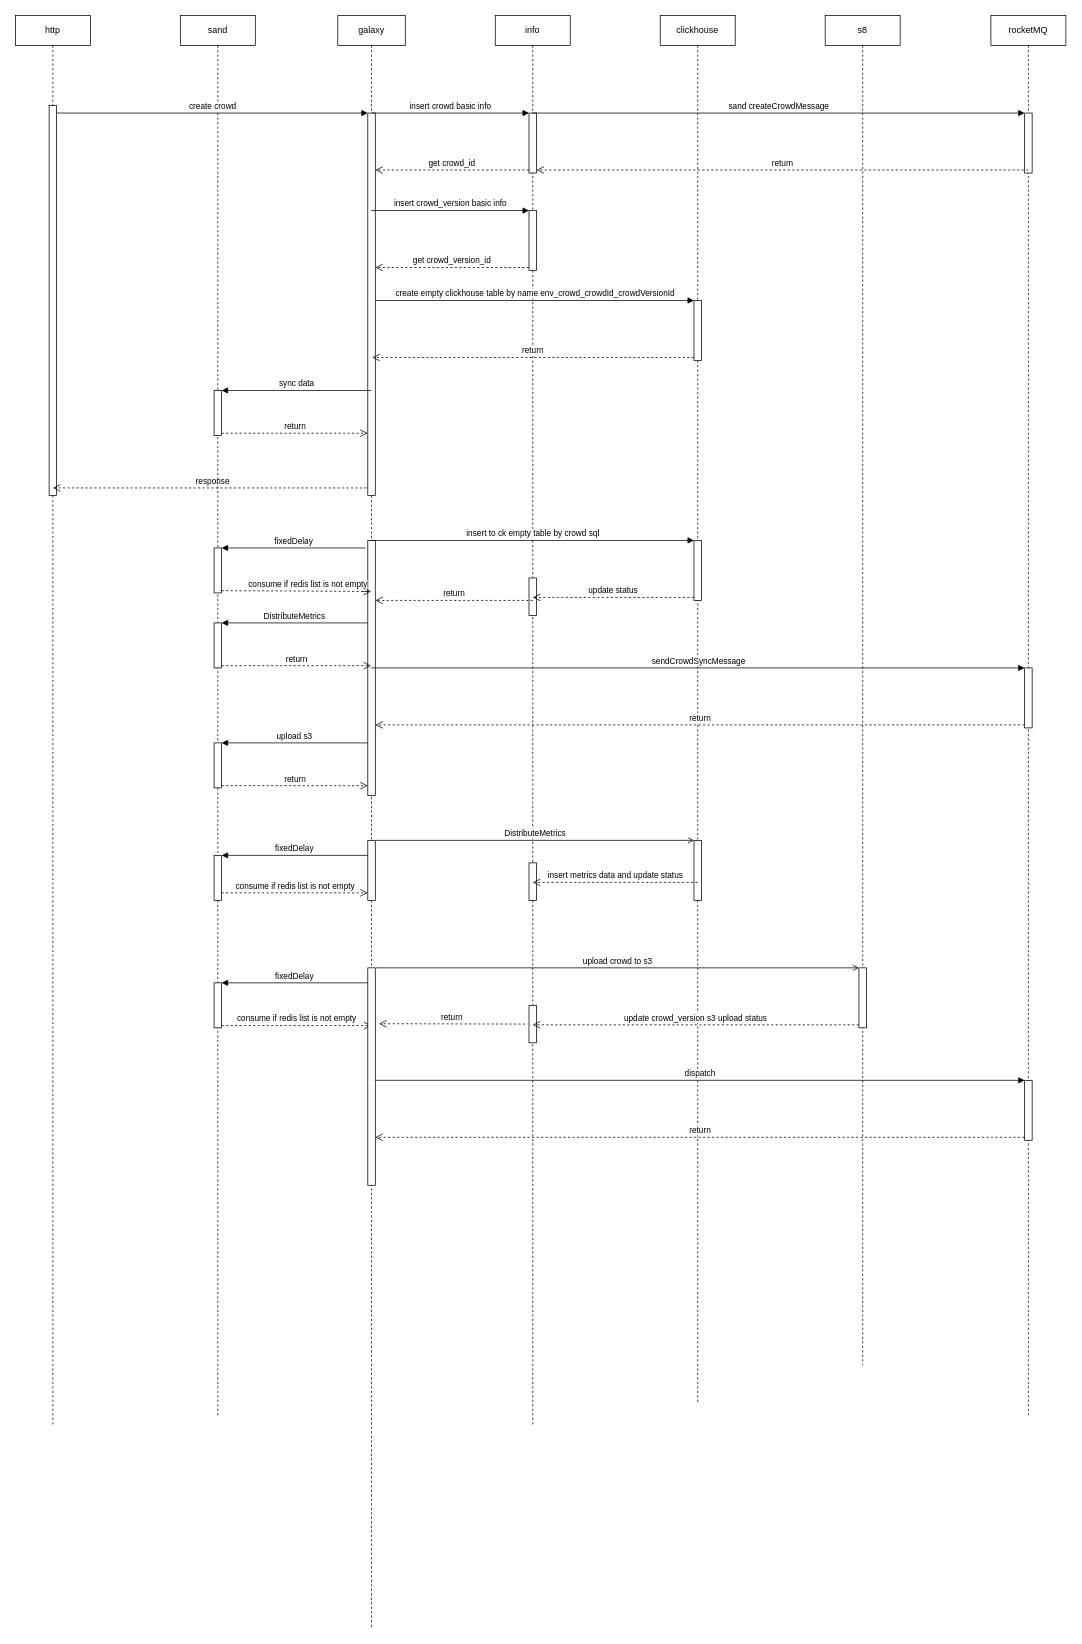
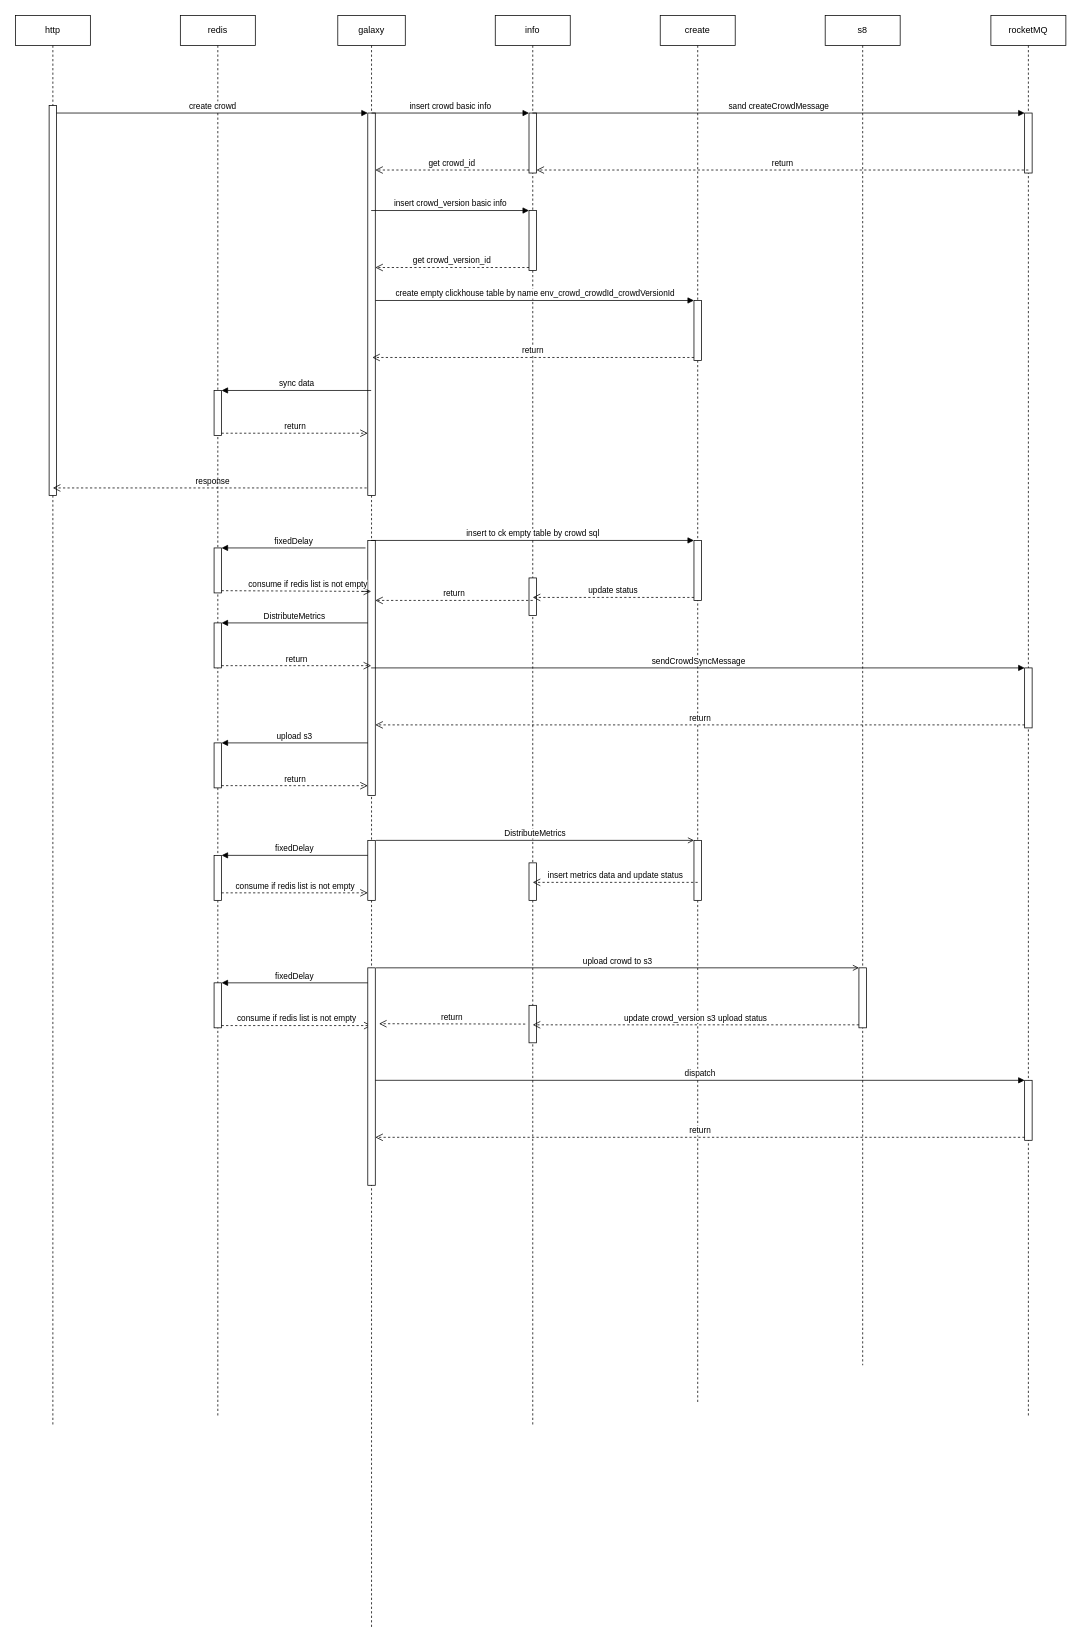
node "sand": label "sand" -> "redis"
node "clickhouse": label "clickhouse" -> "create"
